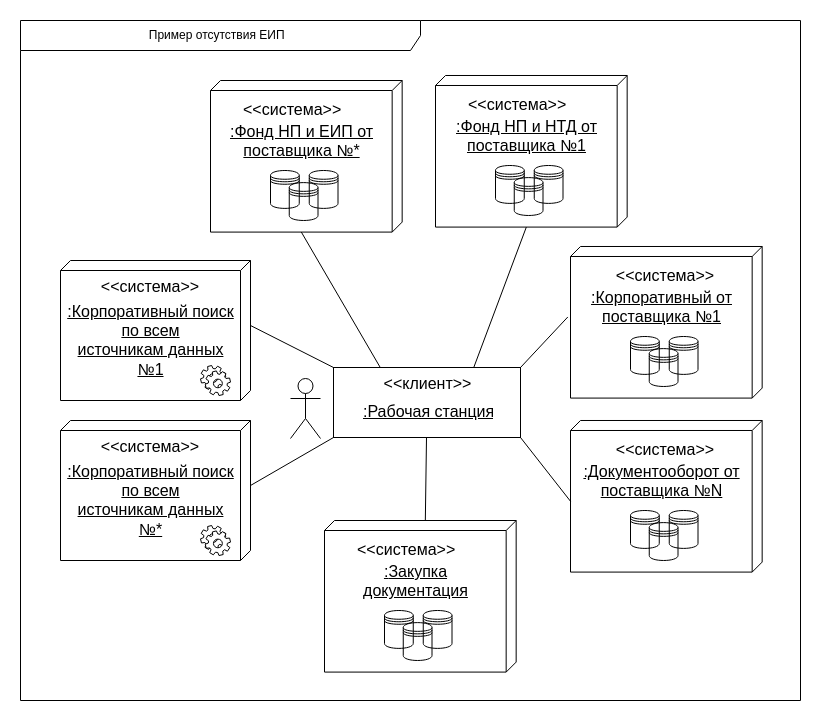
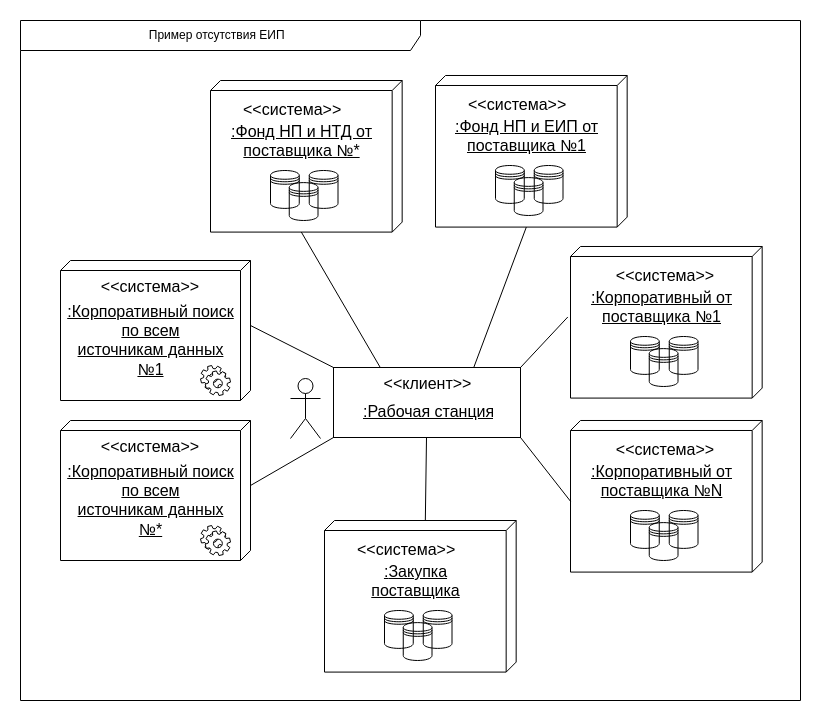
node ":Фонд НП и НТД от поставщика №1": label ":Фонд НП и НТД от поставщика №1" -> ":Фонд НП и ЕИП от поставщика №1"
node ":Фонд НП и ЕИП от поставщика №*": label ":Фонд НП и ЕИП от поставщика №*" -> ":Фонд НП и НТД от поставщика №*"
node ":Документооборот от поставщика №N": label ":Документооборот от поставщика №N" -> ":Корпоративный от поставщика №N"
node ":Закупка документация": label ":Закупка документация" -> ":Закупка поставщика"
